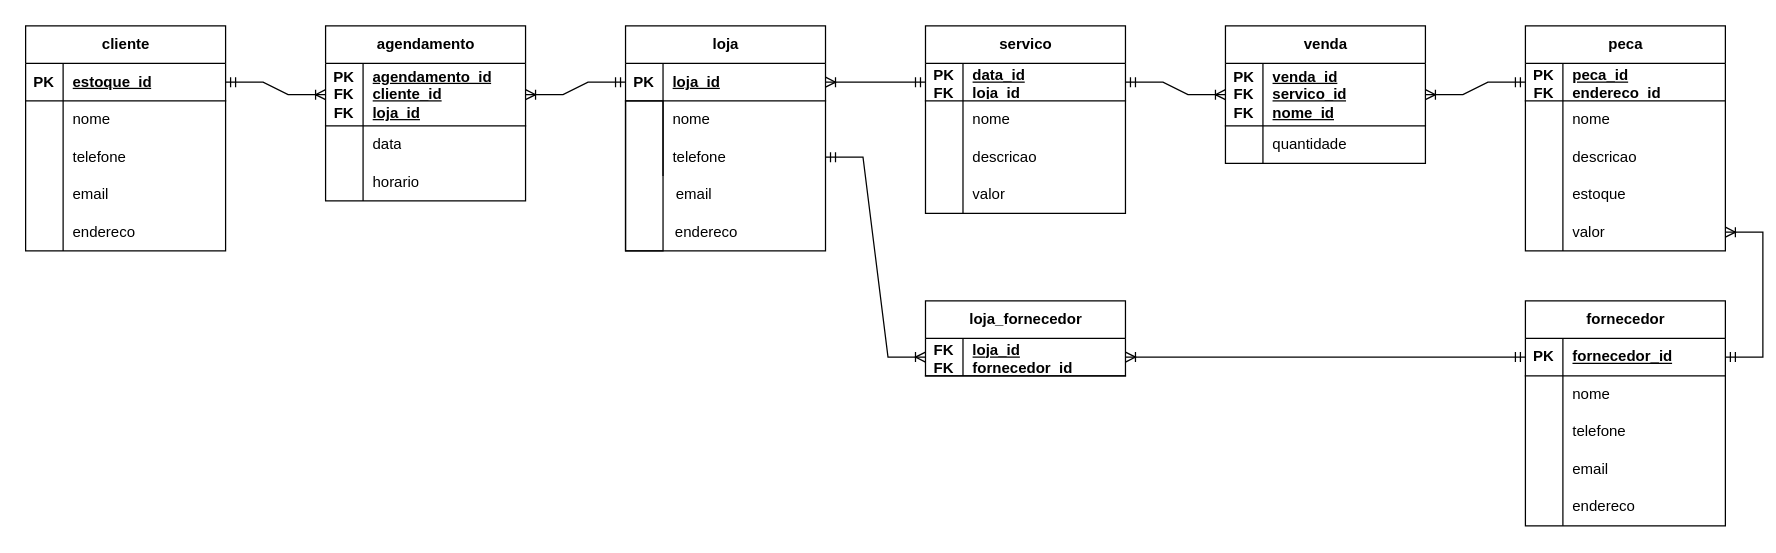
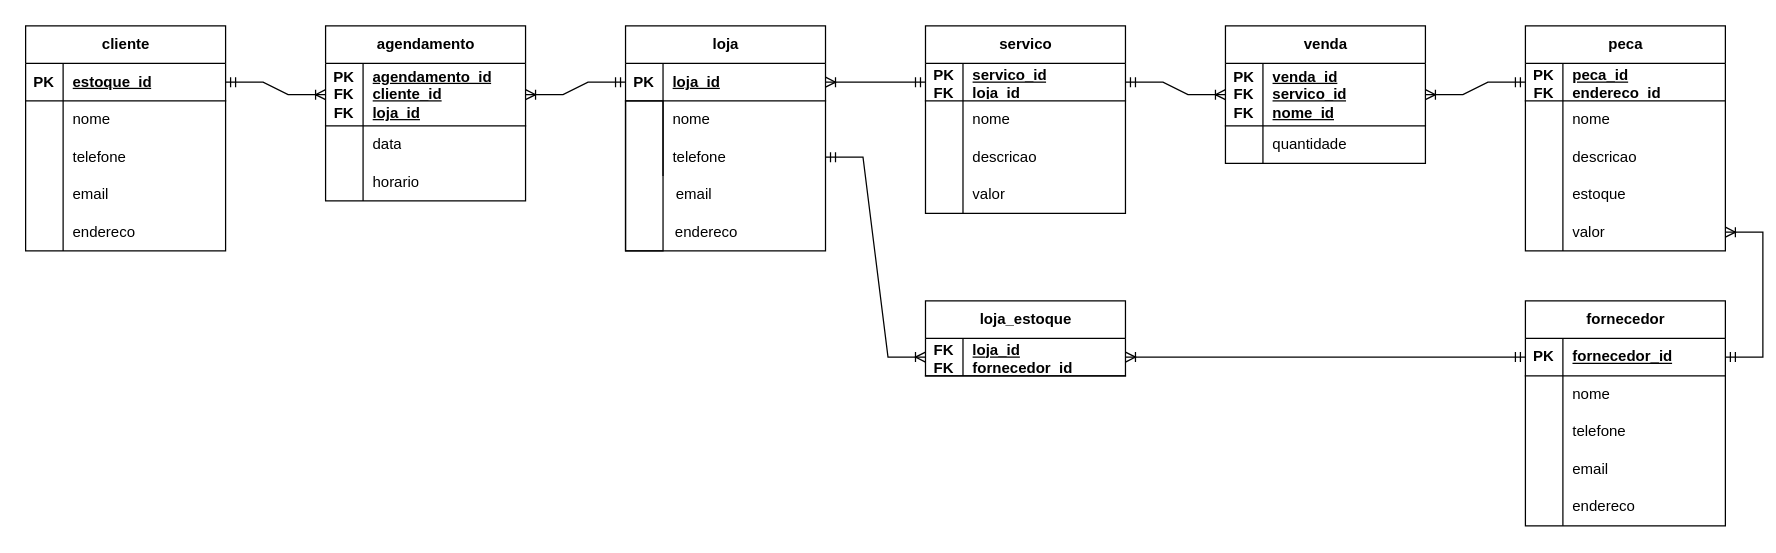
node "data_id loja_id": label "data_id loja_id" -> "servico_id loja_id"
node "loja_fornecedor": label "loja_fornecedor" -> "loja_estoque"
